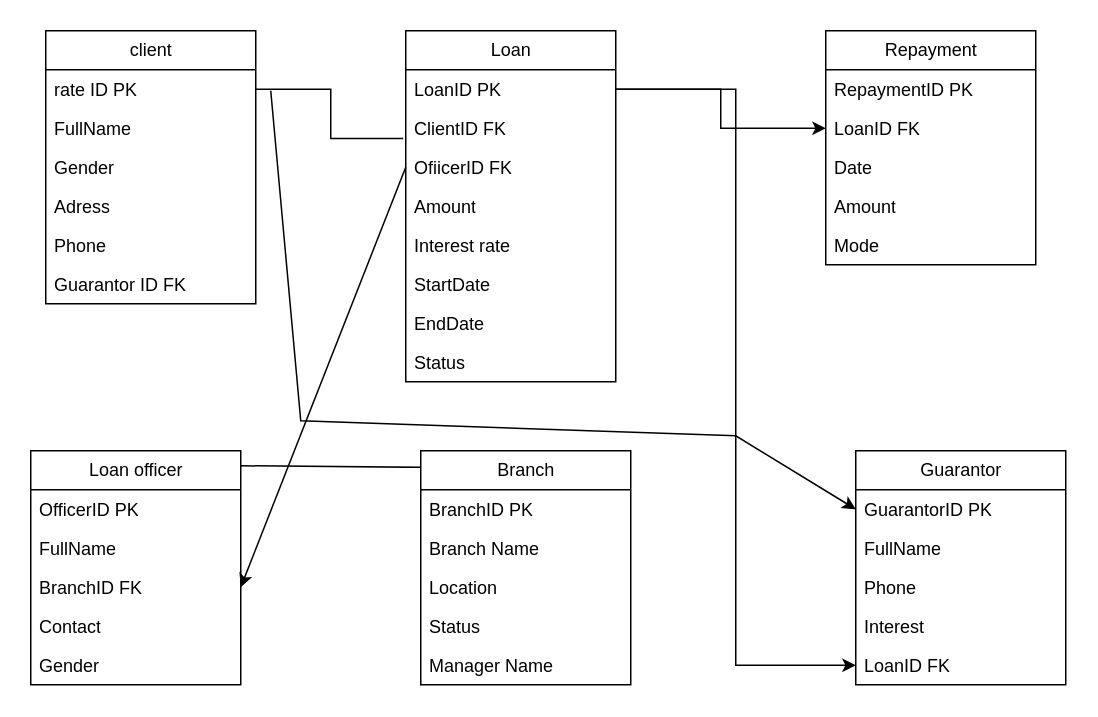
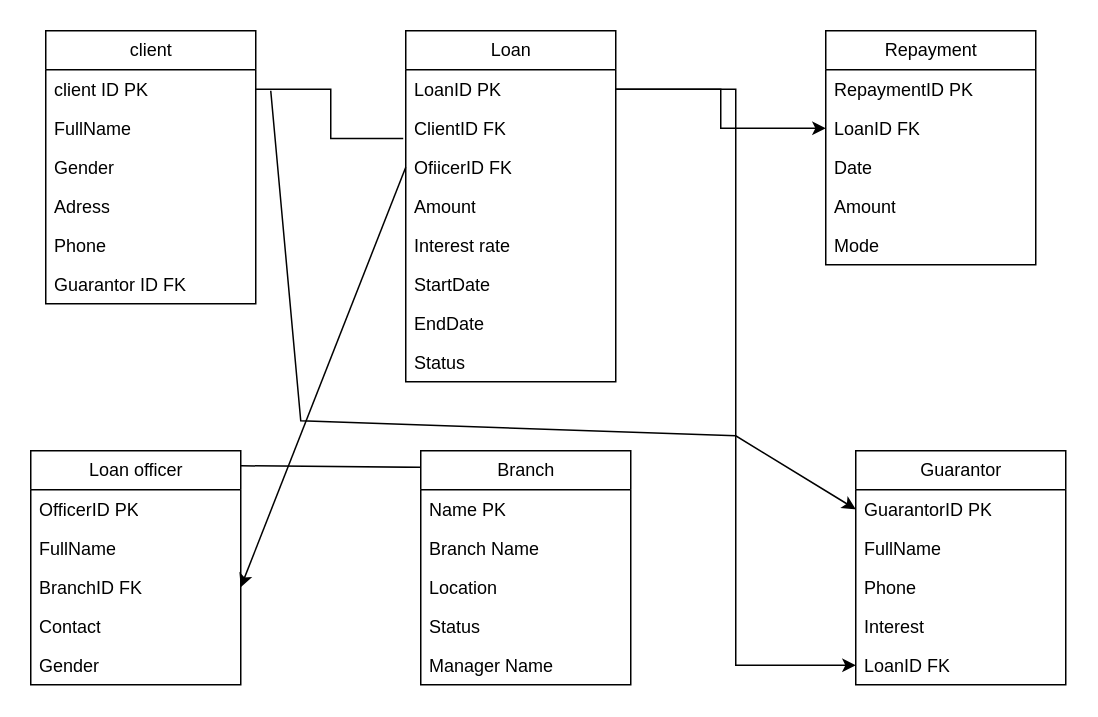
node "rate ID PK": label "rate ID PK" -> "client ID PK"
node "BranchID PK": label "BranchID PK" -> "Name PK"
